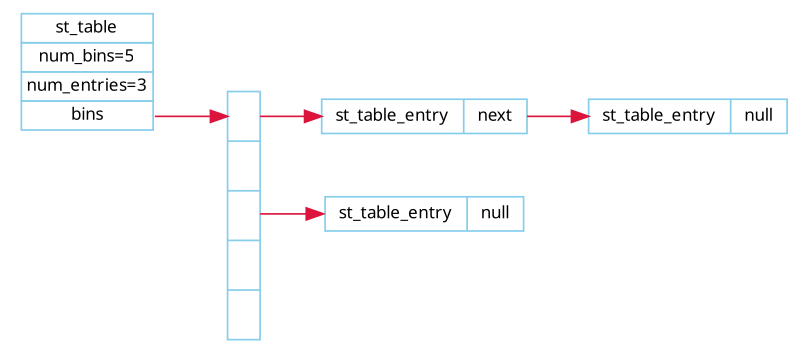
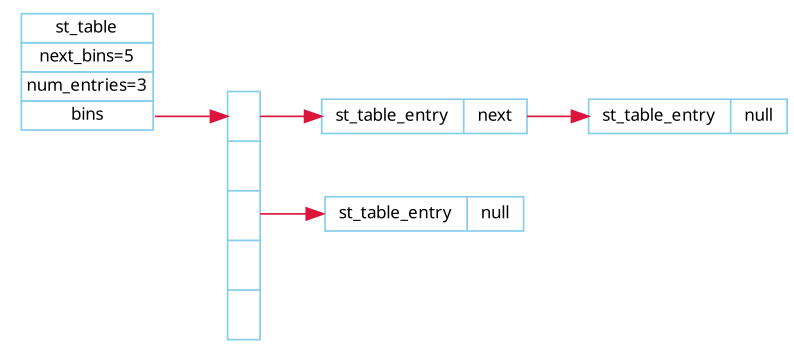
node "st_table": text "num_bins=5" -> "next_bins=5"
